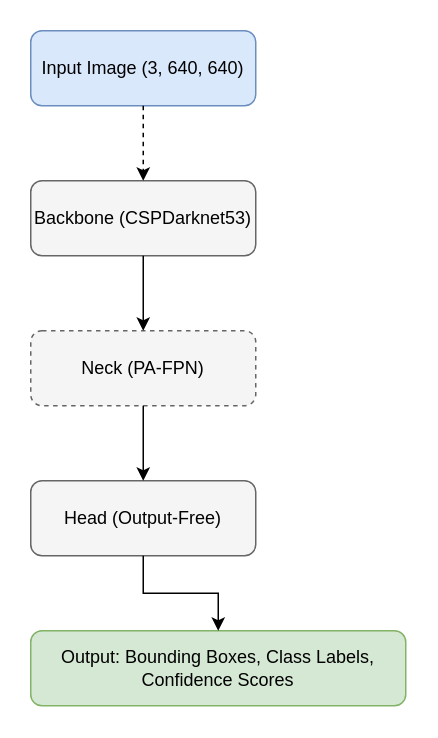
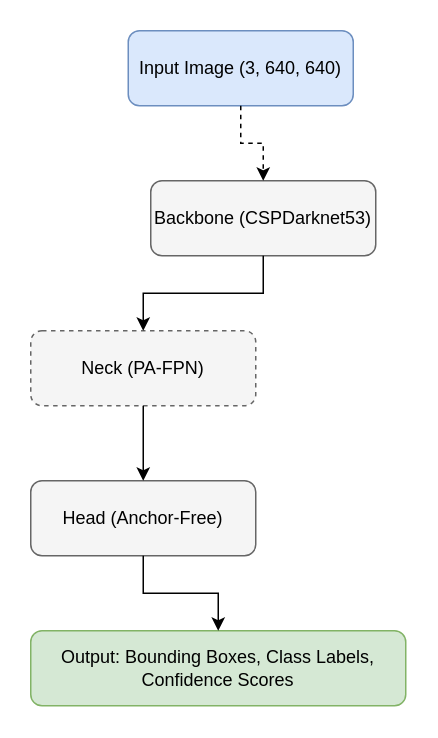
node "Input Image (3, 640, 640)": moved (143, 68) -> (241, 68)
node "Backbone (CSPDarknet53)": moved (143, 218) -> (263, 218)
node "Head (Output-Free)": label "Head (Output-Free)" -> "Head (Anchor-Free)"
